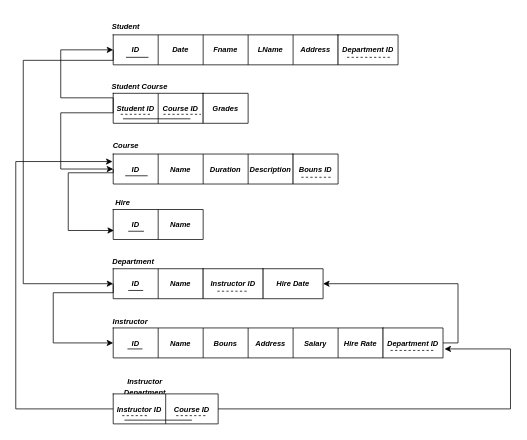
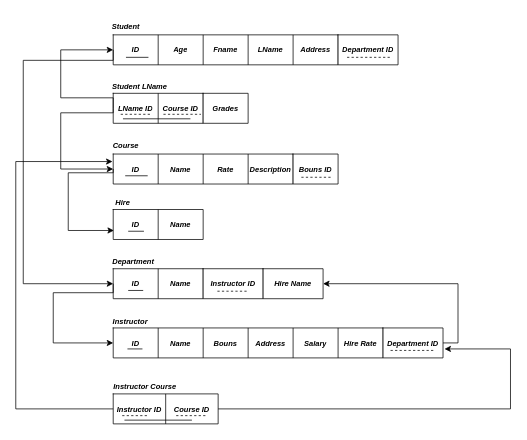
node "Date": label "Date" -> "Age"
node "Student Course": label "Student Course" -> "Student LName"
node "Student ID": label "Student ID" -> "LName ID"
node "Duration": label "Duration" -> "Rate"
node "Hire Date": label "Hire Date" -> "Hire Name"
node "Instructor Department": label "Instructor Department" -> "Instructor Course"
